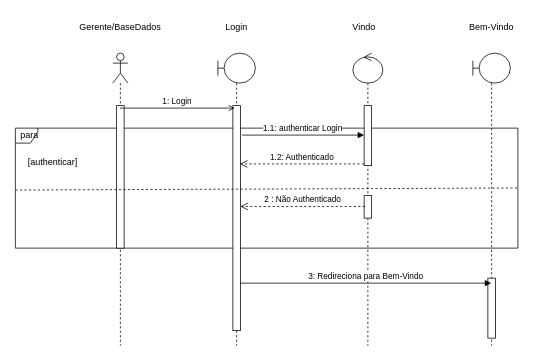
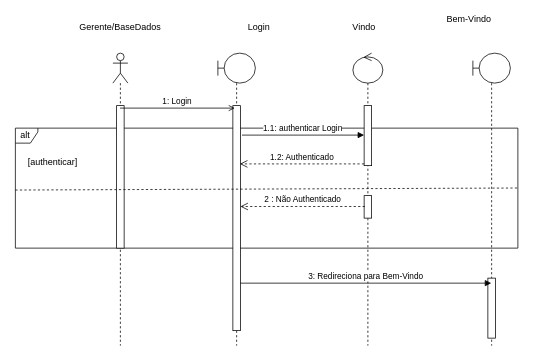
node "Login": moved (237, 27) -> (259, 27)
node "Bem-Vindo": moved (492, 27) -> (469, 19)
node "para": label "para" -> "alt"
